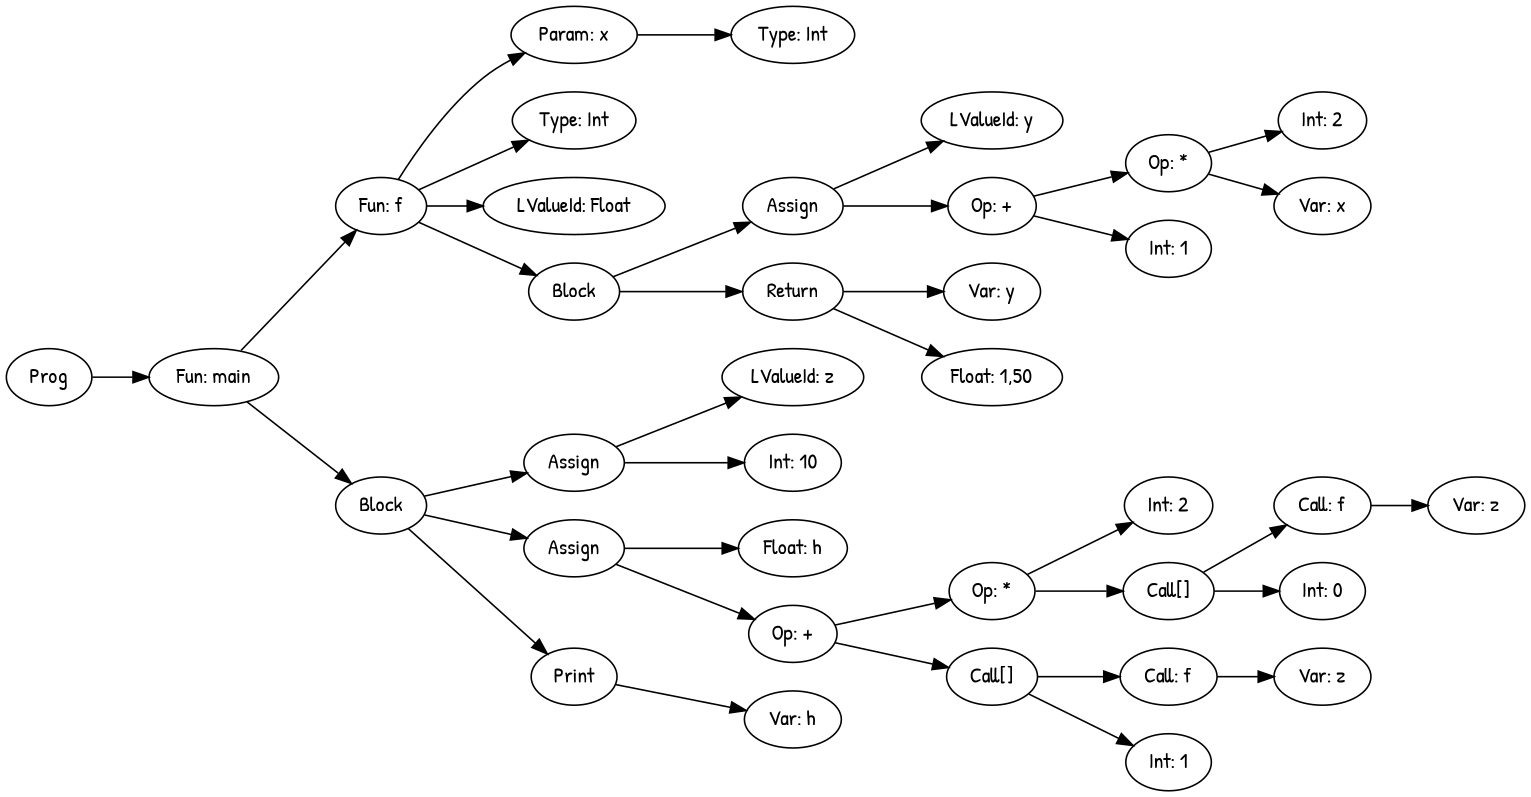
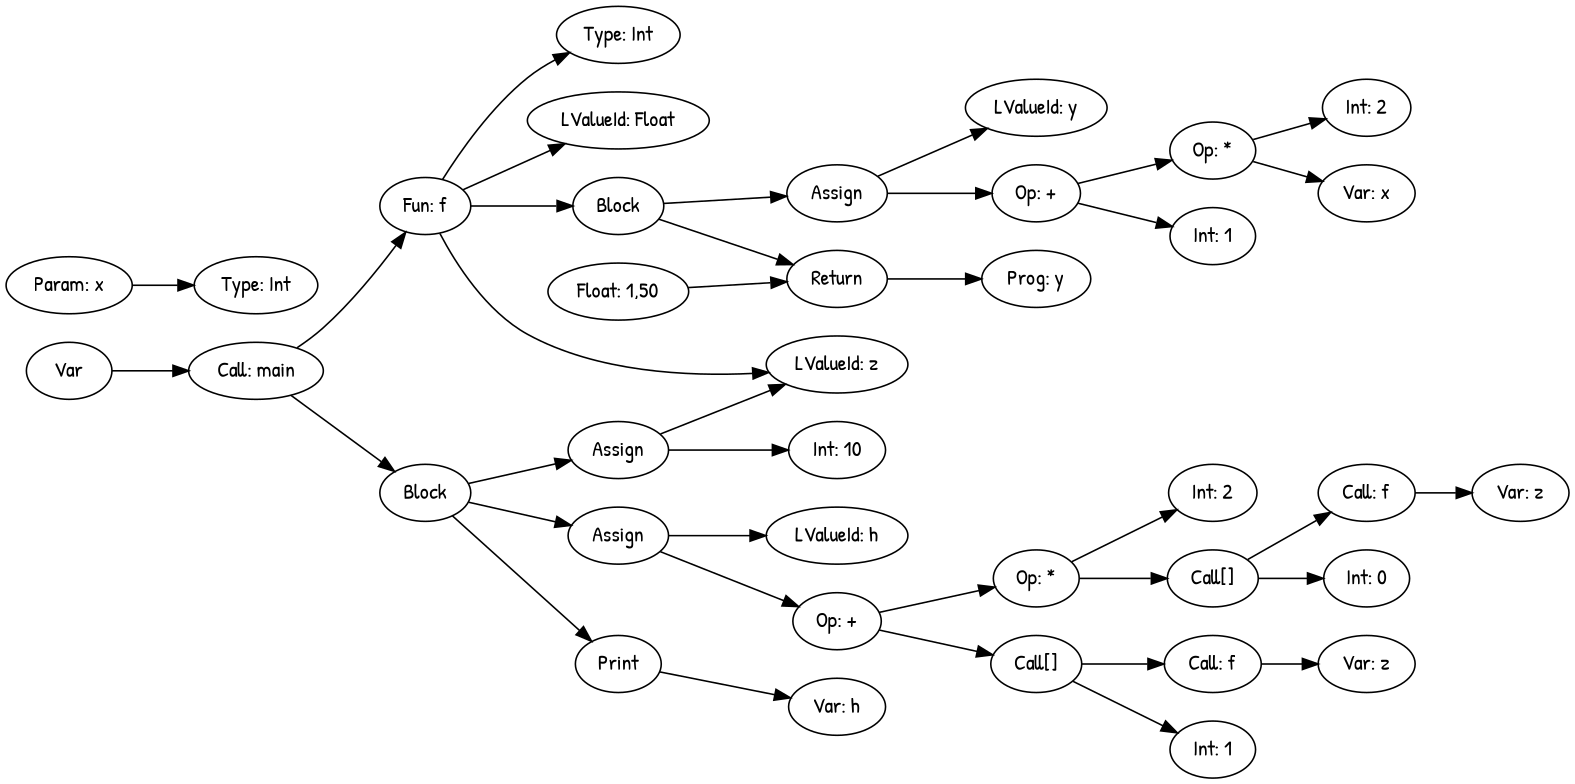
edge "Fun: f" -> "Param: x": now "Fun: f" -> "LValueId: z"
node "Var: y": label "Var: y" -> "Prog: y"
edge "Return" -> "Float: 1,50": reversed
node "Prog": label "Prog" -> "Var"
node "Fun: main": label "Fun: main" -> "Call: main"
node "Float: h": label "Float: h" -> "LValueId: h"
